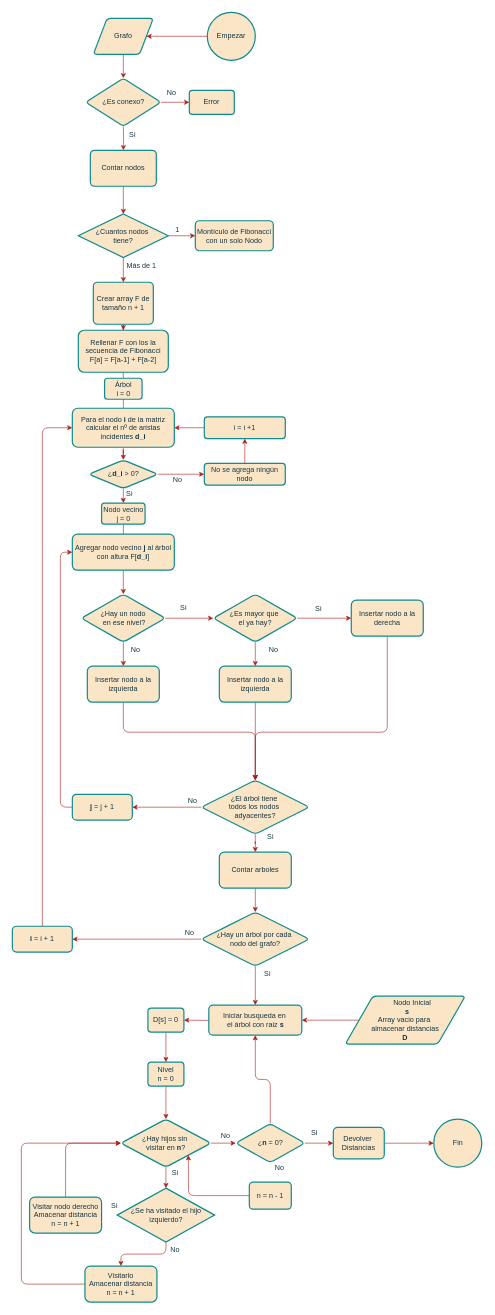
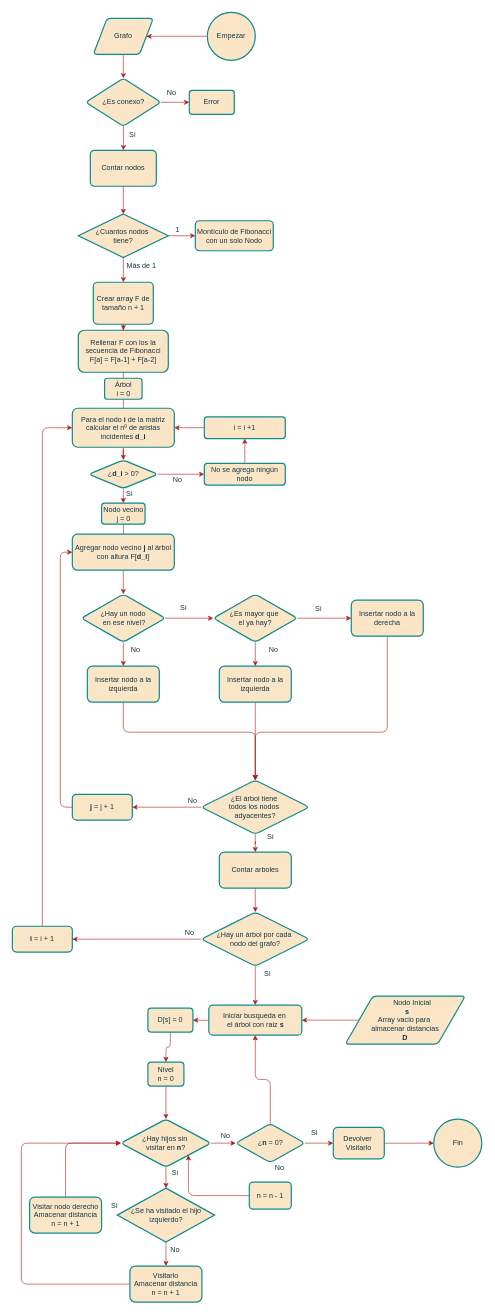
node "D[s] = 0": size 36x24 -> 45x24
node "Devolver Distancias": label "Devolver Distancias" -> "Devolver Visitarlo"
node "Visitarlo Amacenar distancia n = n + 1": moved (121, 1284) -> (166, 1284)
